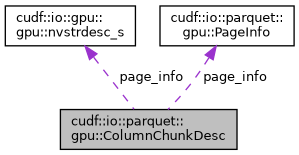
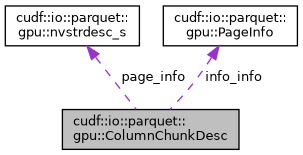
node "cudf::io::gpu:: gpu::nvstrdesc_s": label "cudf::io::gpu:: gpu::nvstrdesc_s" -> "cudf::io::parquet:: gpu::nvstrdesc_s"
edge "cudf::io::parquet:: gpu::ColumnChunkDesc" -> "cudf::io::parquet:: gpu::PageInfo": label " page_info" -> " info_info"
